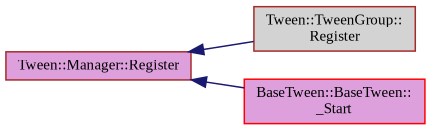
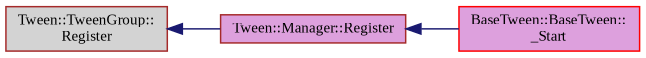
edge "Tween::TweenGroup:: Register" -> "Tween::Manager::Register": reversed
